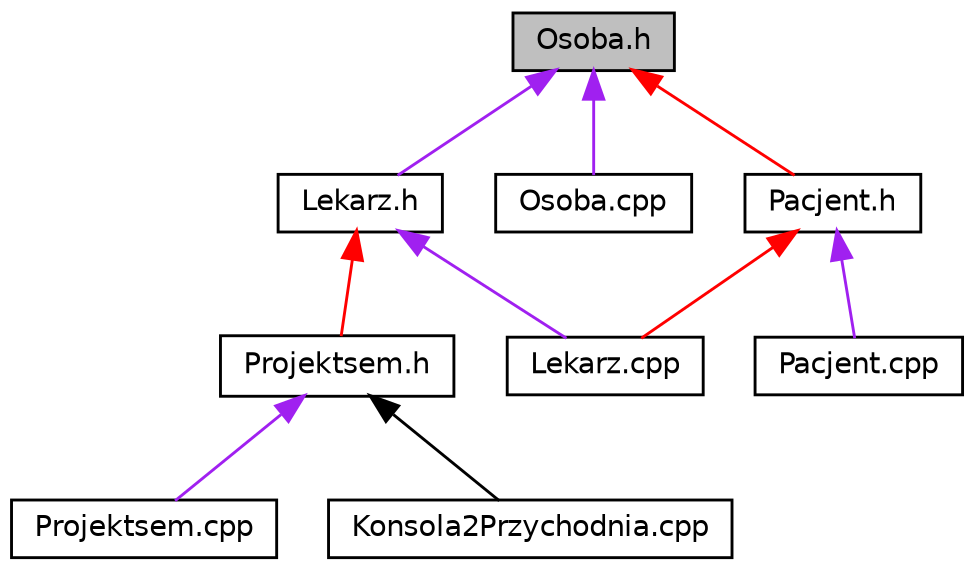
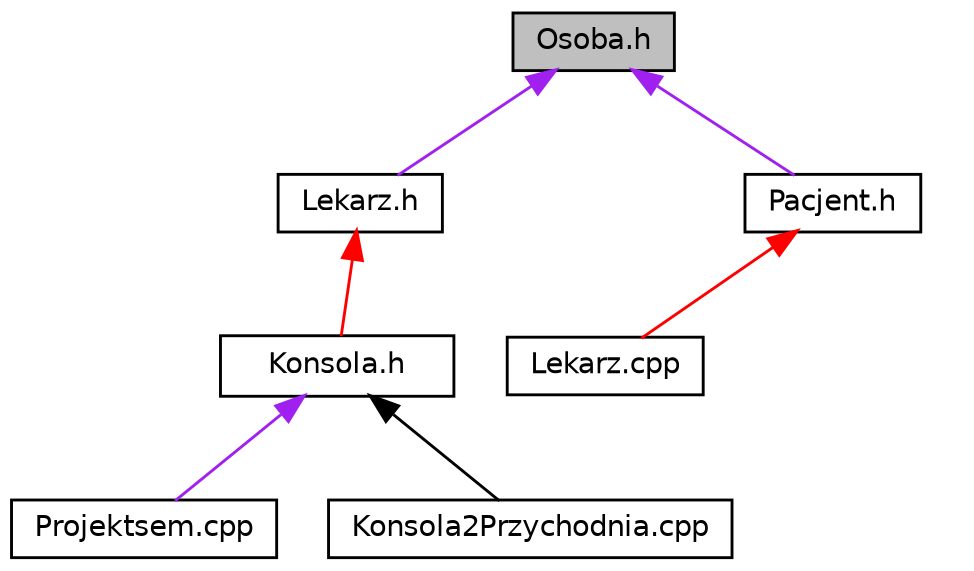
edge "Pacjent.h" -> "Osoba.h": color red -> purple
node "Osoba.cpp": removed
edge "Lekarz.cpp" -> "Lekarz.h": removed
node "Projektsem.h": label "Projektsem.h" -> "Konsola.h"
node "Pacjent.cpp": removed
